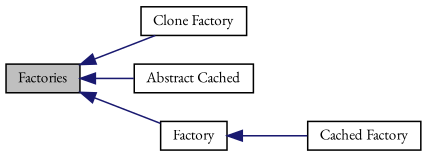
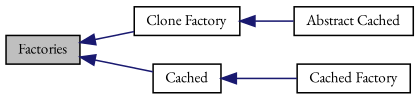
edge "Abstract Cached" -> "Factories": now "Abstract Cached" -> "Clone Factory"
node "Factory": label "Factory" -> "Cached"
